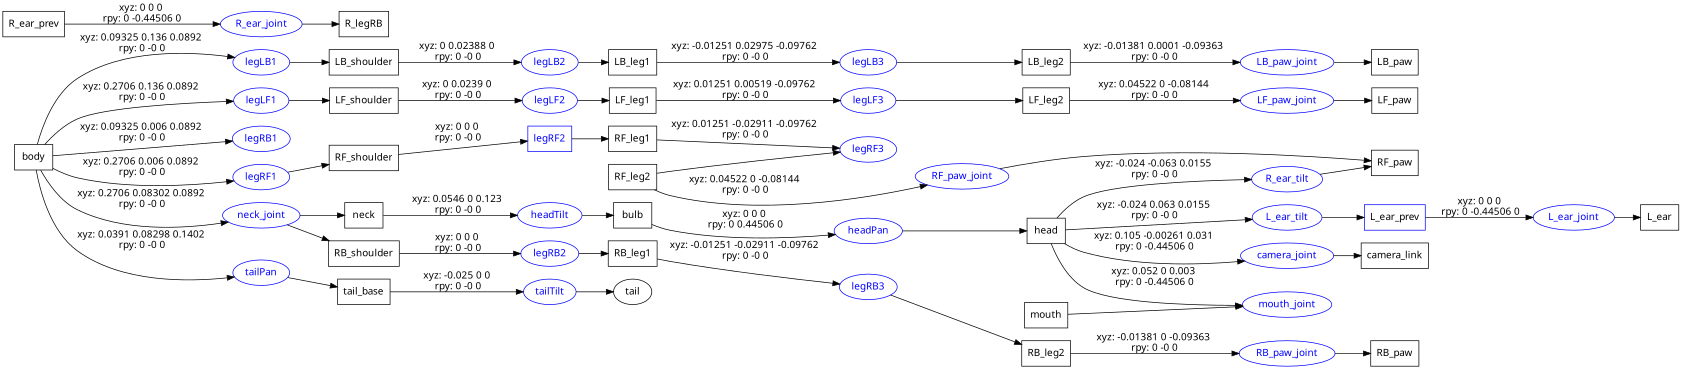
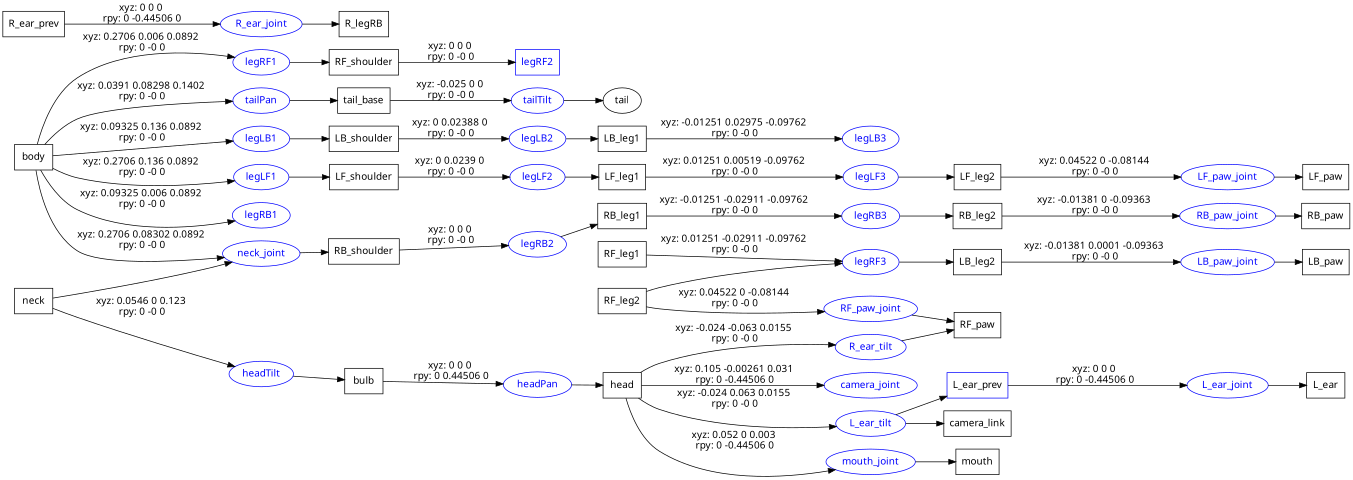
edge "legLB3" -> "LB_leg2": now "legRF3" -> "LB_leg2"
edge "legRF2" -> "RF_leg1": removed
edge "neck_joint" -> "neck": reversed
edge "camera_joint" -> "camera_link": now "L_ear_tilt" -> "camera_link"
edge "mouth" -> "mouth_joint": reversed
